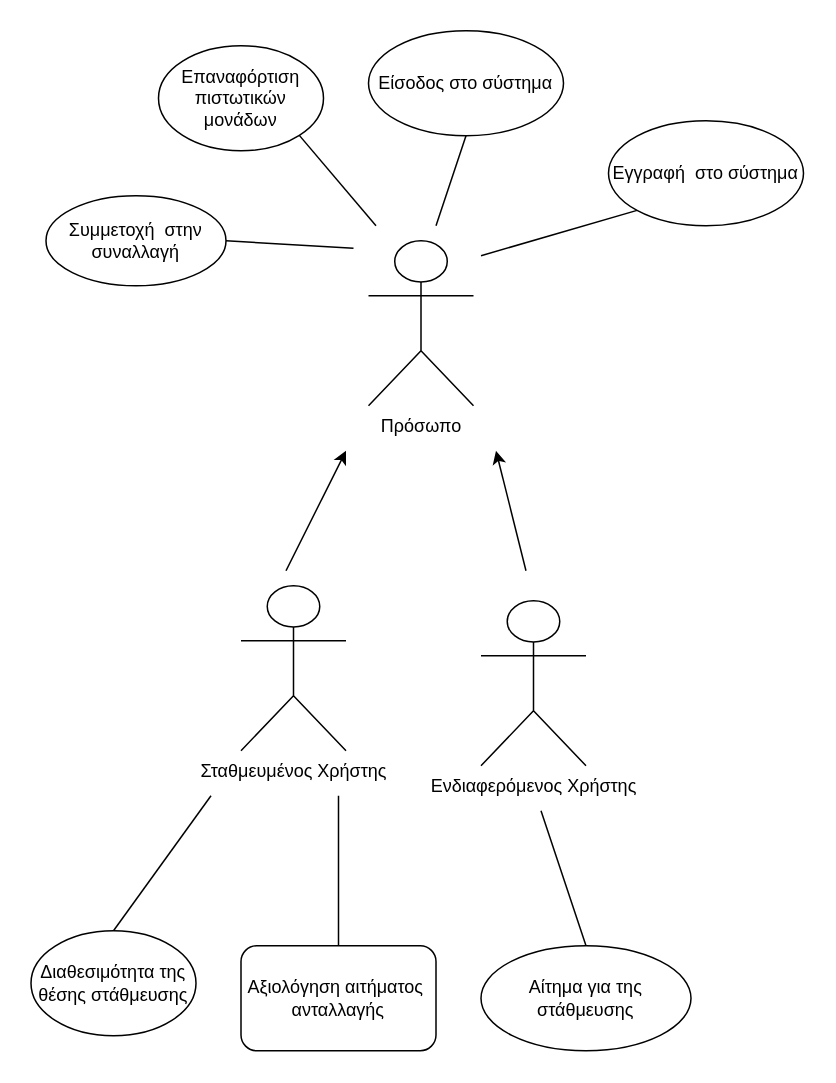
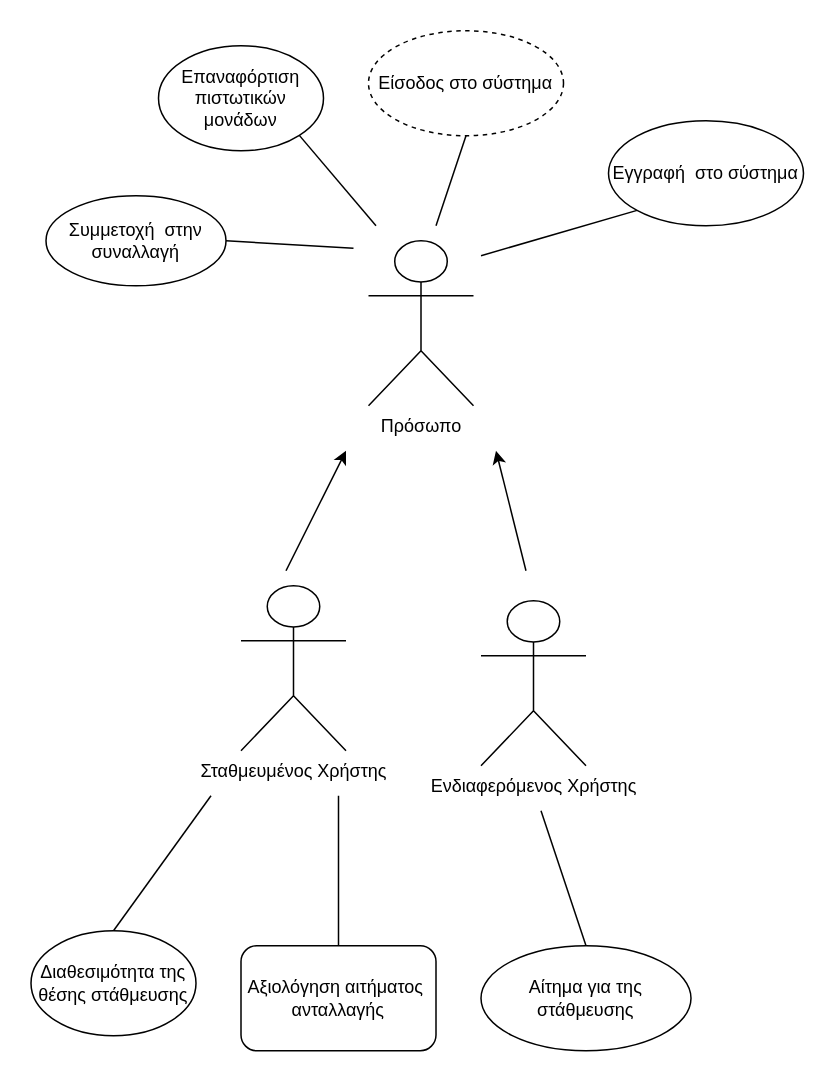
node "Είσοδος στο σύστημα": style solid -> dashed
